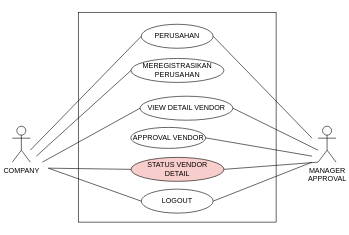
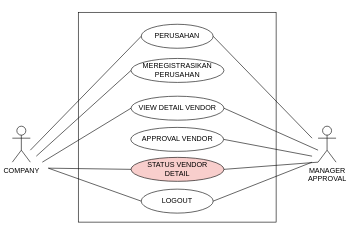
node "VIEW DETAIL VENDOR": moved (187, 108) -> (178, 108)
node "APPROVAL VENDOR": size 75x21 -> 93x24
